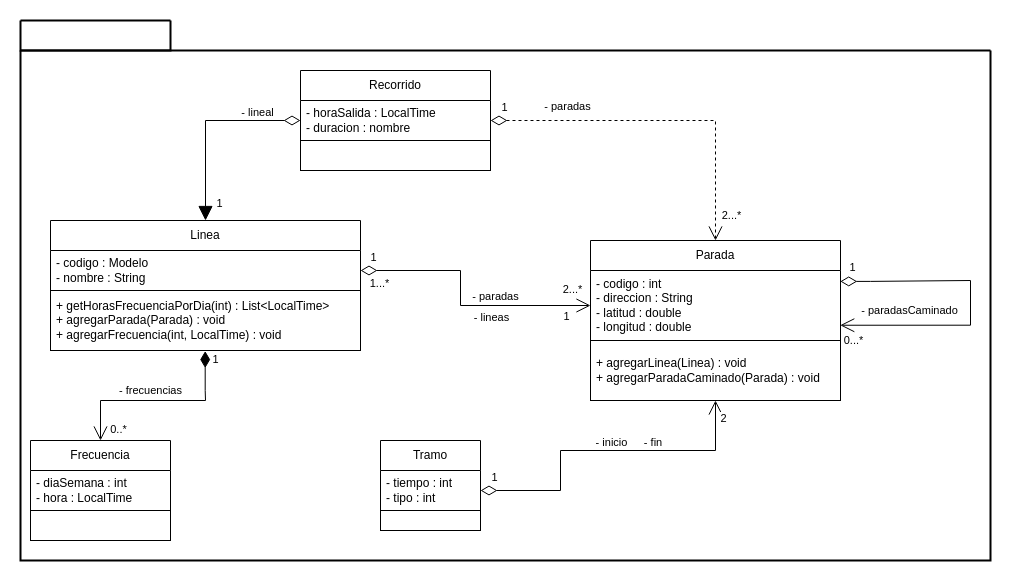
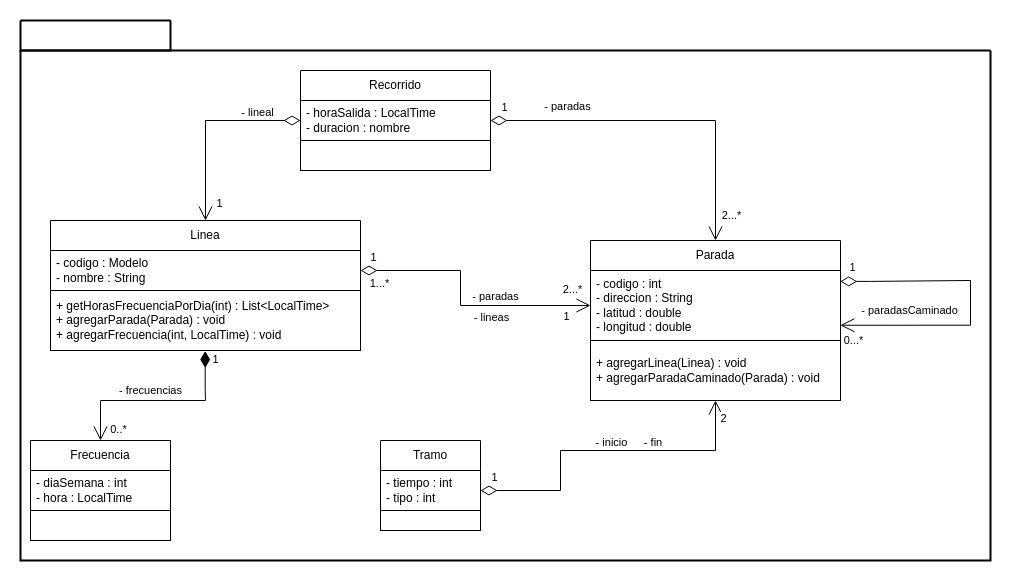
edge "Recorrido" -- "Parada": style dashed -> solid
edge "- horaSalida : LocalTime - duracion : nombre" -- "Linea": arrowhead block -> open
